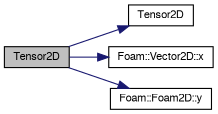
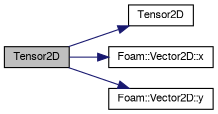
node "Foam::Foam2D::y": label "Foam::Foam2D::y" -> "Foam::Vector2D::y"
